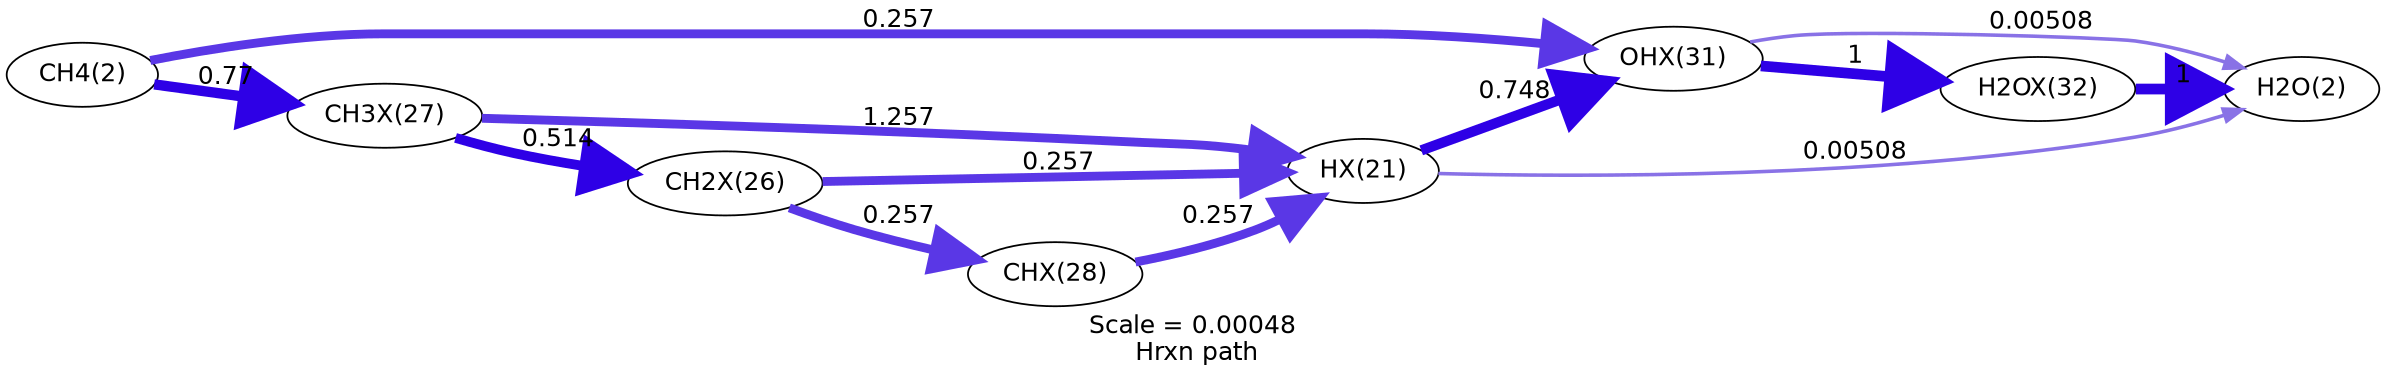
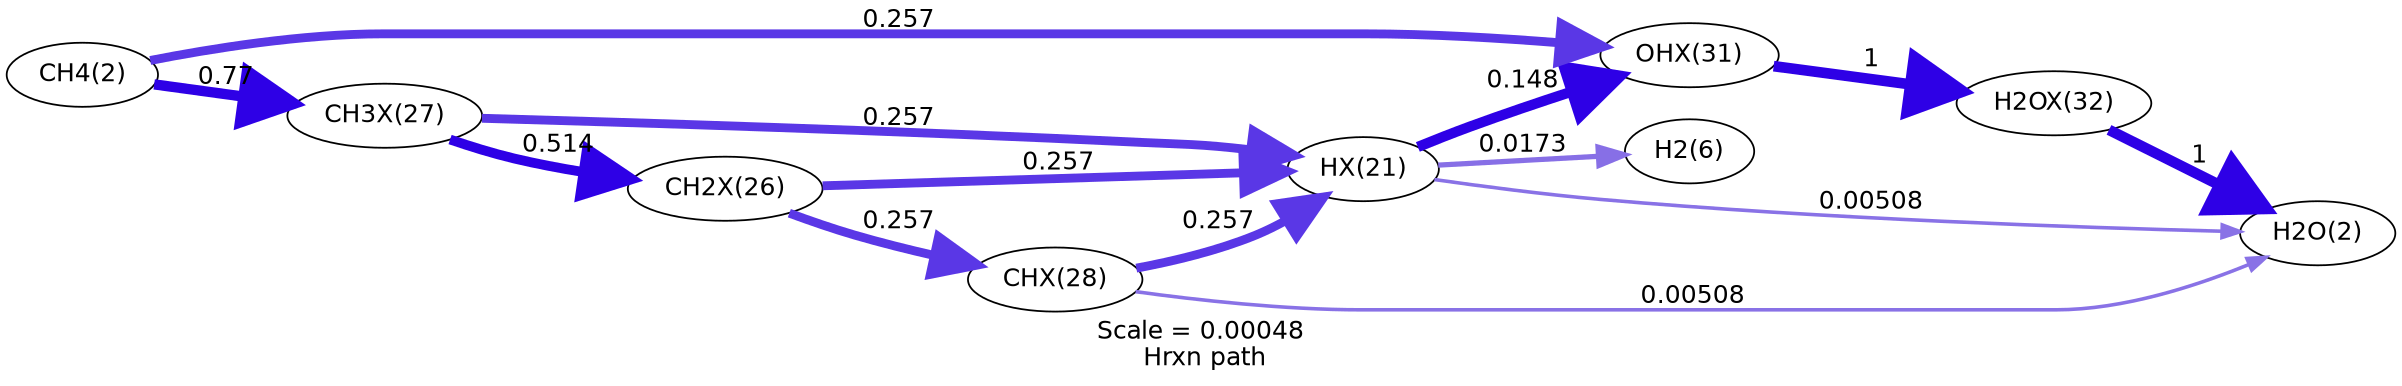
edge "OHX(31)" -> "H2O(2)": now "CHX(28)" -> "H2O(2)"
edge "HX(21)" -> "OHX(31)": label " 0.748" -> " 0.148"
edge "CH3X(27)" -> "HX(21)": label " 1.257" -> " 0.257"
node "H2(6)": added
